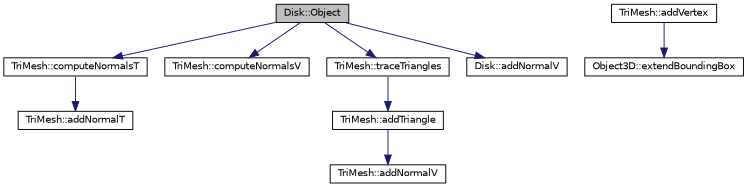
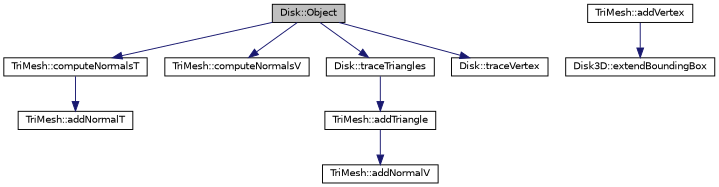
node "TriMesh::traceTriangles": label "TriMesh::traceTriangles" -> "Disk::traceTriangles"
node "Disk::addNormalV": label "Disk::addNormalV" -> "Disk::traceVertex"
node "Object3D::extendBoundingBox": label "Object3D::extendBoundingBox" -> "Disk3D::extendBoundingBox"
